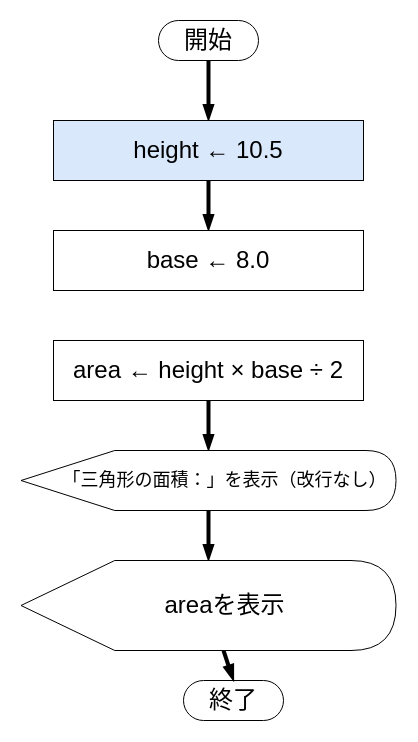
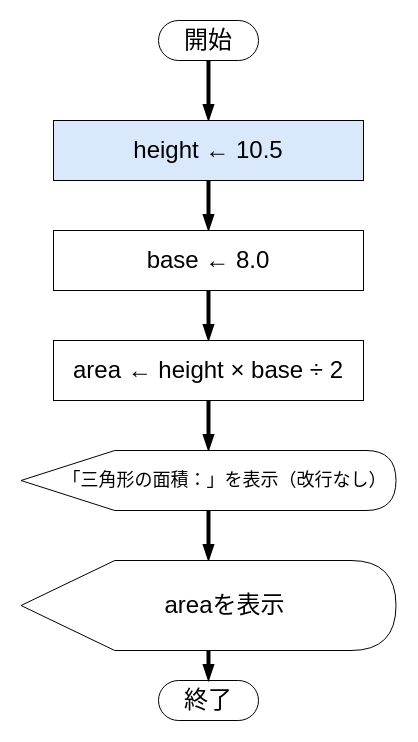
edge "base ← 8.0" -> "area ← height × base ÷ 2": added
node "終了": moved (234, 701) -> (209, 701)
